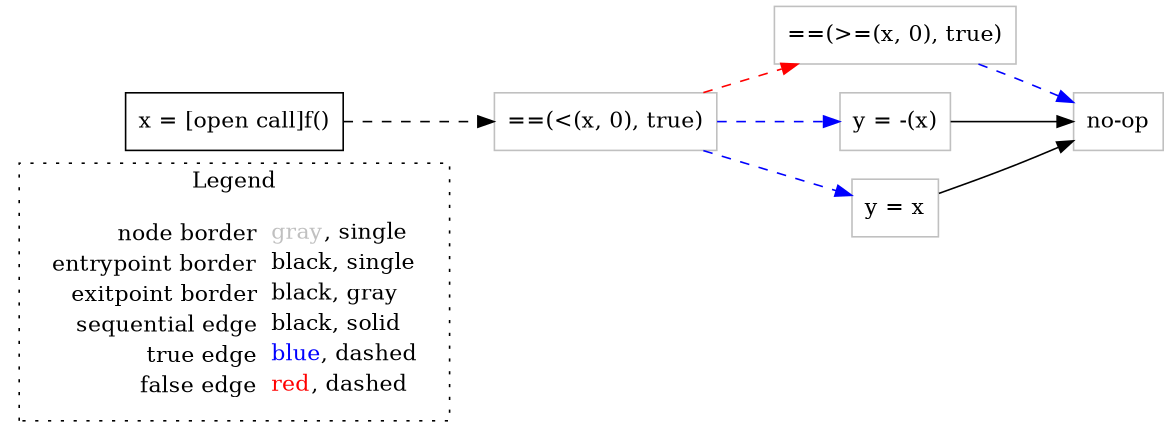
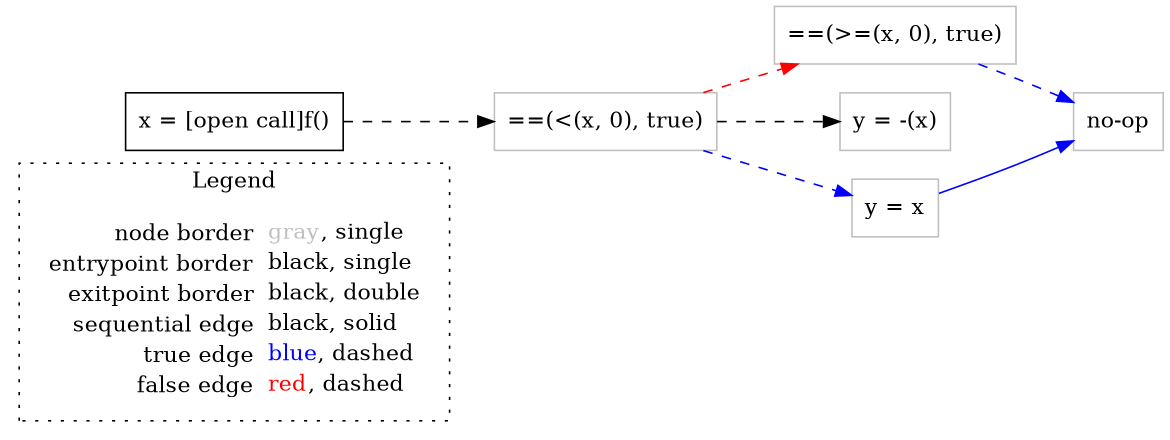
edge "==(<(x, 0), true)" -> "y = -(x)": color blue -> black
edge "y = -(x)" -> "no-op": removed
edge "y = x" -> "no-op": color black -> blue
node "node border": text ", gray" -> ", double"
